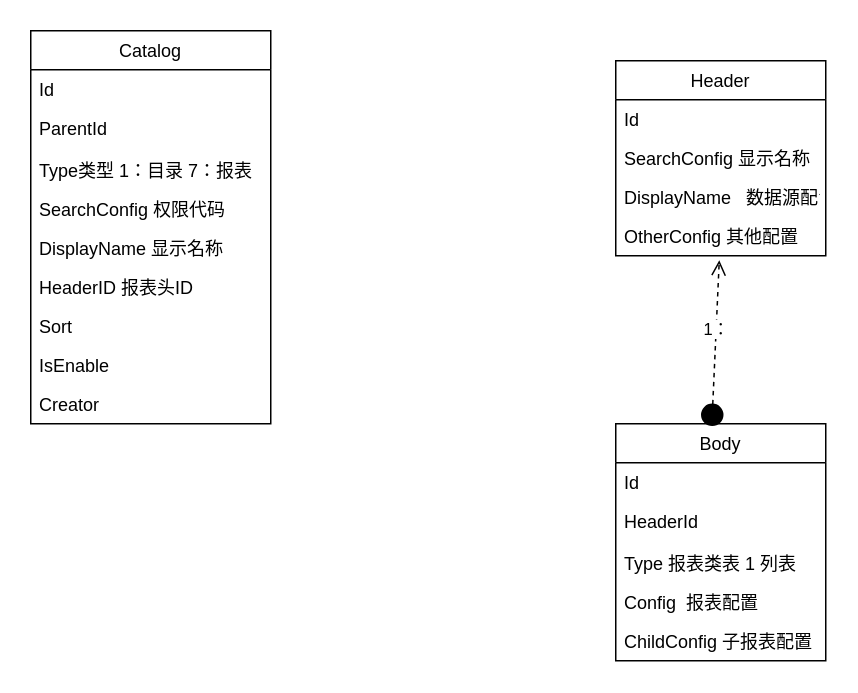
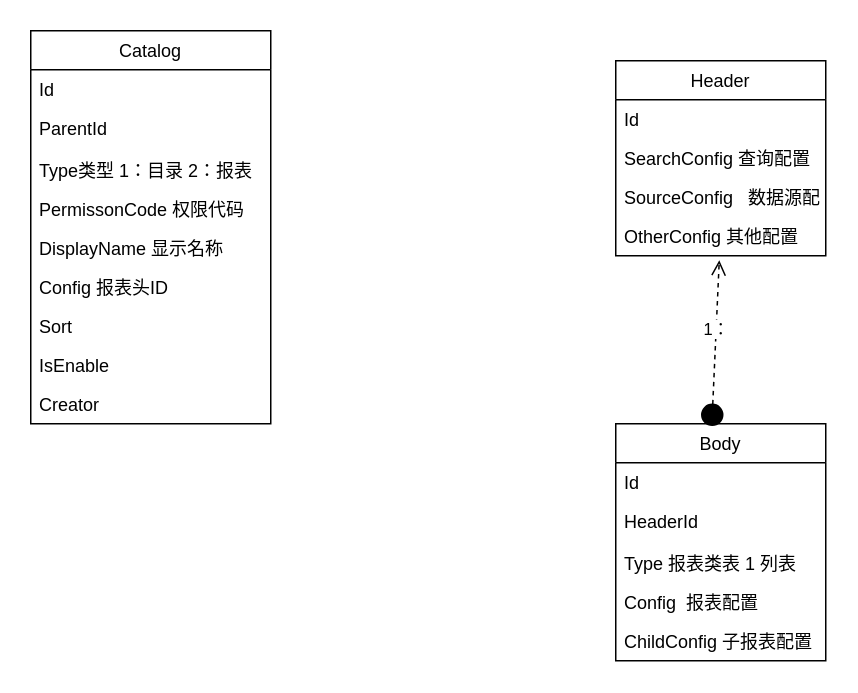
node "SearchConfig 显示名称": label "SearchConfig 显示名称" -> "SearchConfig 查询配置"
node "Type类型 1：目录 7：报表": label "Type类型 1：目录 7：报表" -> "Type类型 1：目录 2：报表"
node "DisplayName 数据源配置": label "DisplayName 数据源配置" -> "SourceConfig 数据源配置"
node "SearchConfig 权限代码": label "SearchConfig 权限代码" -> "PermissonCode 权限代码"
node "HeaderID 报表头ID": label "HeaderID 报表头ID" -> "Config 报表头ID"
